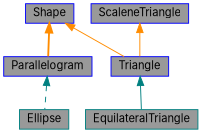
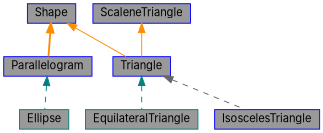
edge "EquilateralTriangle" -> "Triangle": style solid -> dashed
node "IsoscelesTriangle": added
